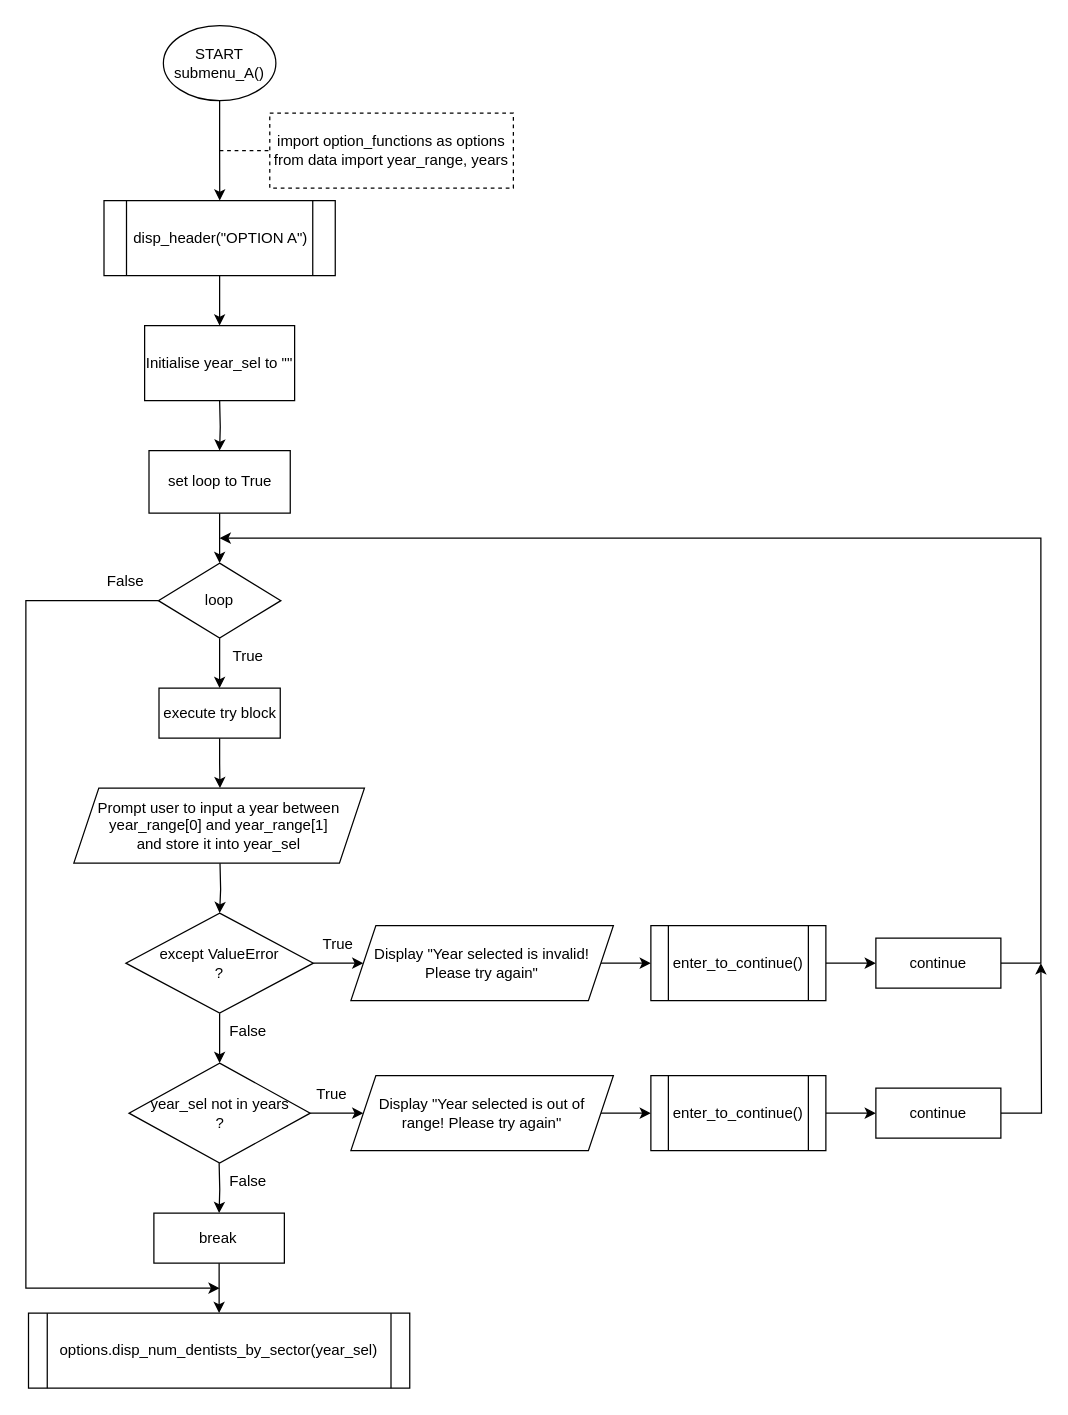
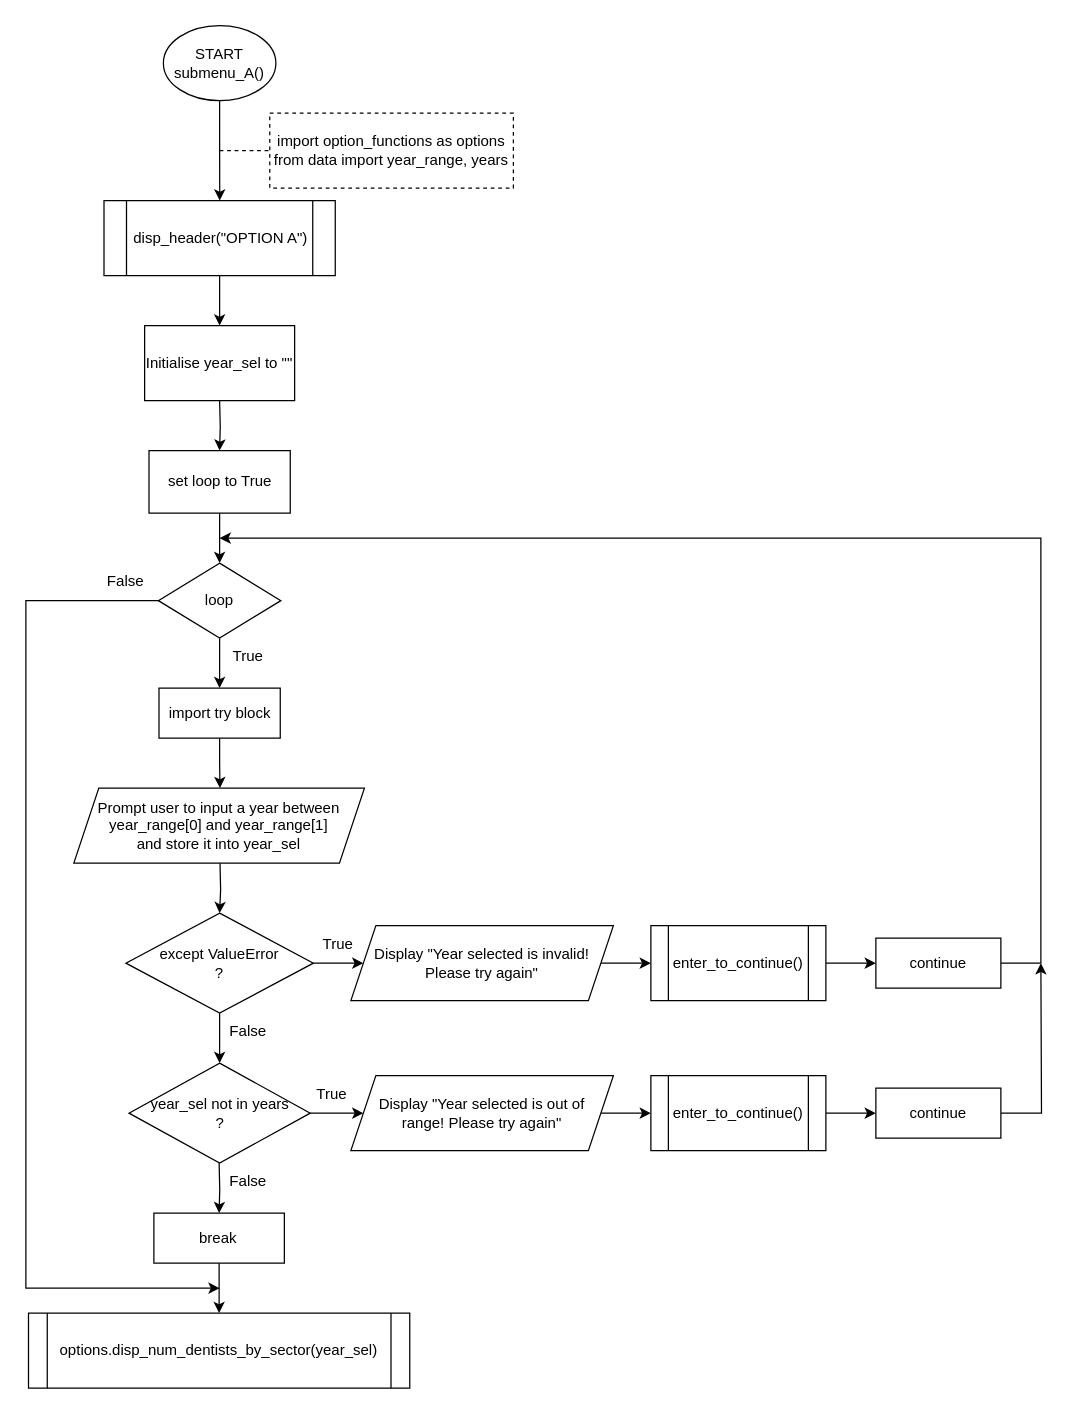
node "execute try block": label "execute try block" -> "import try block"
